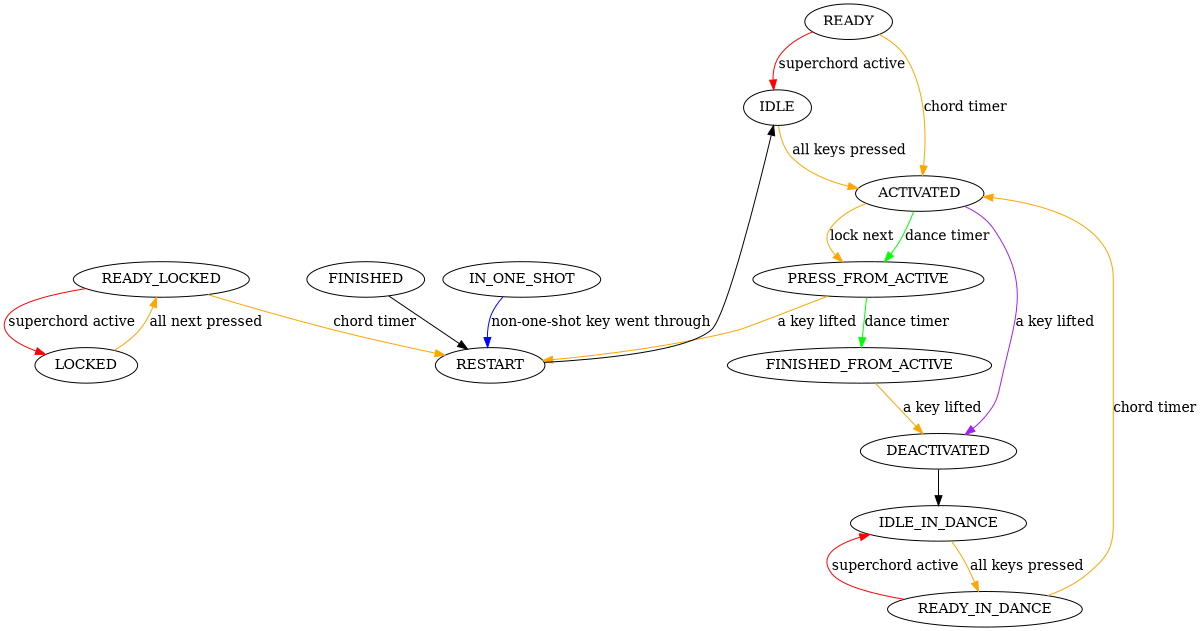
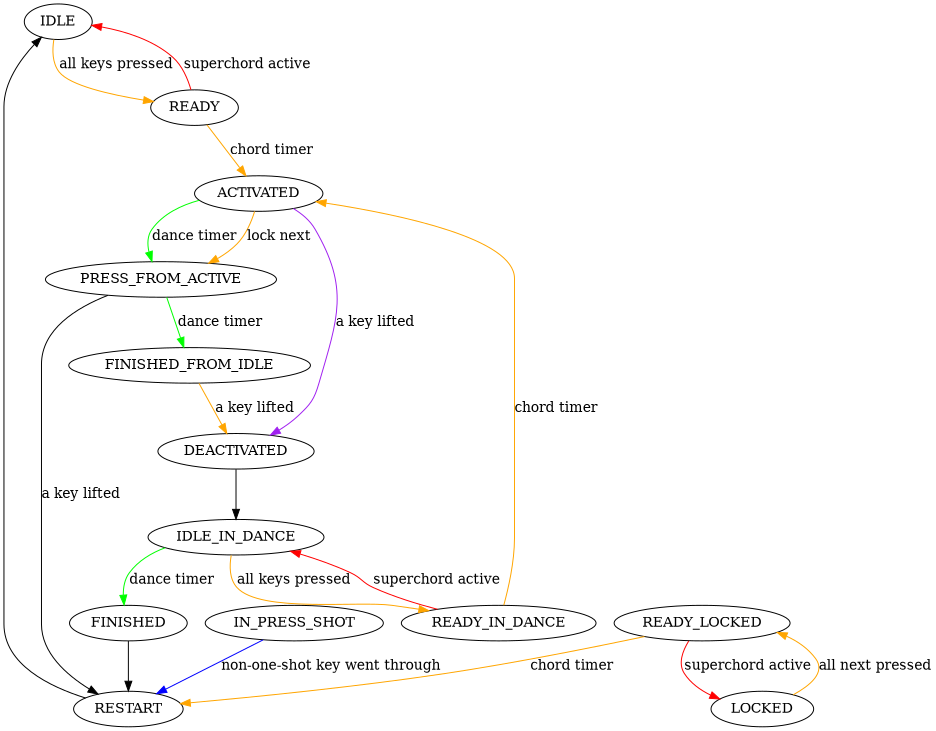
edge "IDLE" -> "ACTIVATED": now "IDLE" -> "READY"
node "IN_ONE_SHOT": label "IN_ONE_SHOT" -> "IN_PRESS_SHOT"
edge "PRESS_FROM_ACTIVE" -> "RESTART": color orange -> black
node "FINISHED_FROM_ACTIVE": label "FINISHED_FROM_ACTIVE" -> "FINISHED_FROM_IDLE"
edge "IDLE_IN_DANCE" -> "FINISHED": added, label "dance timer"
